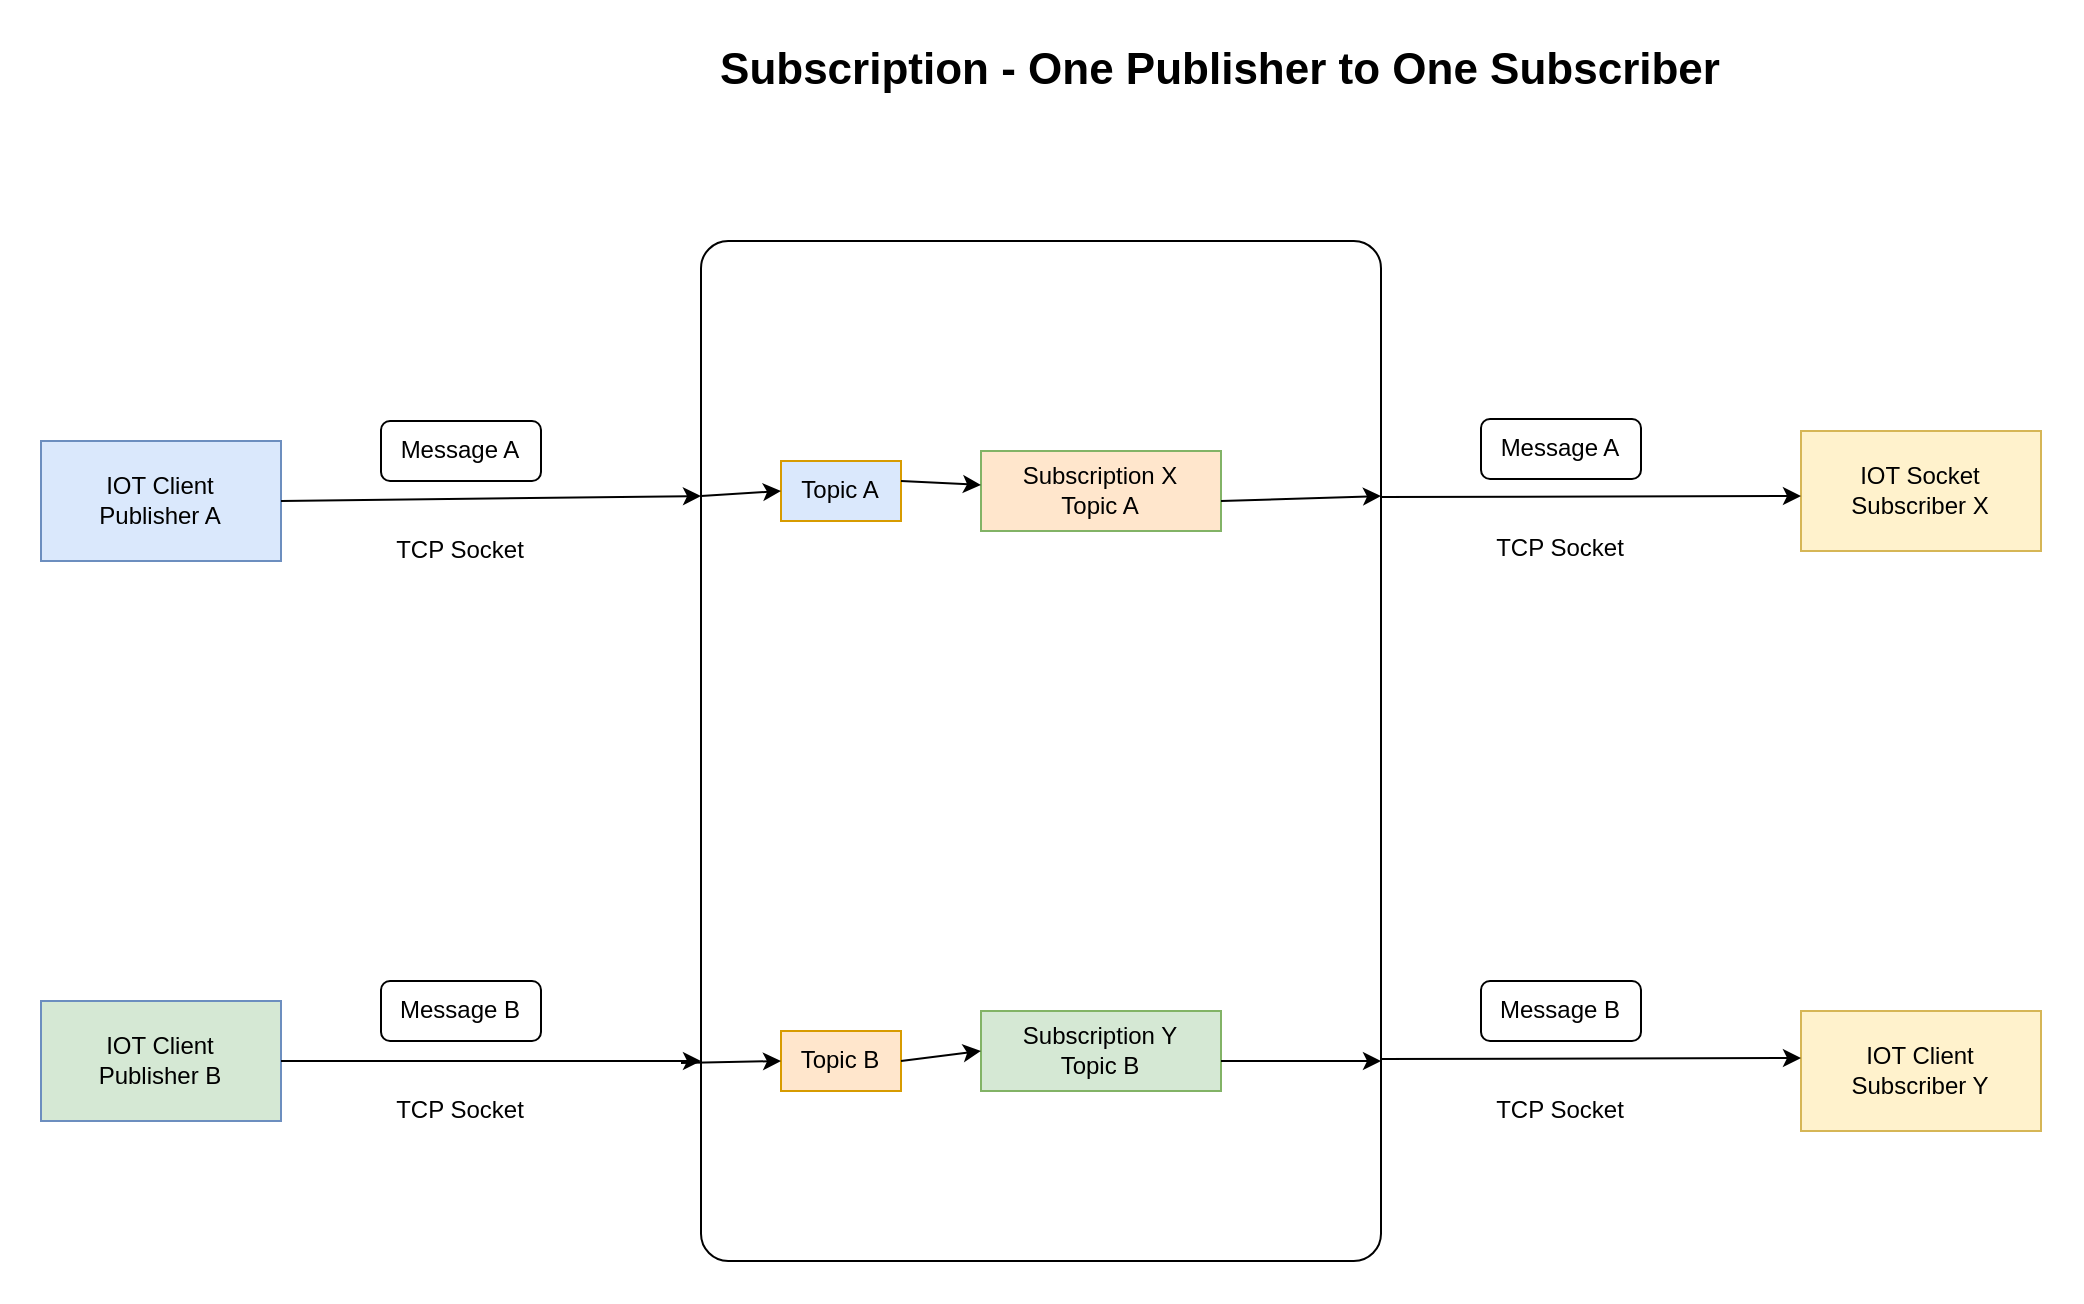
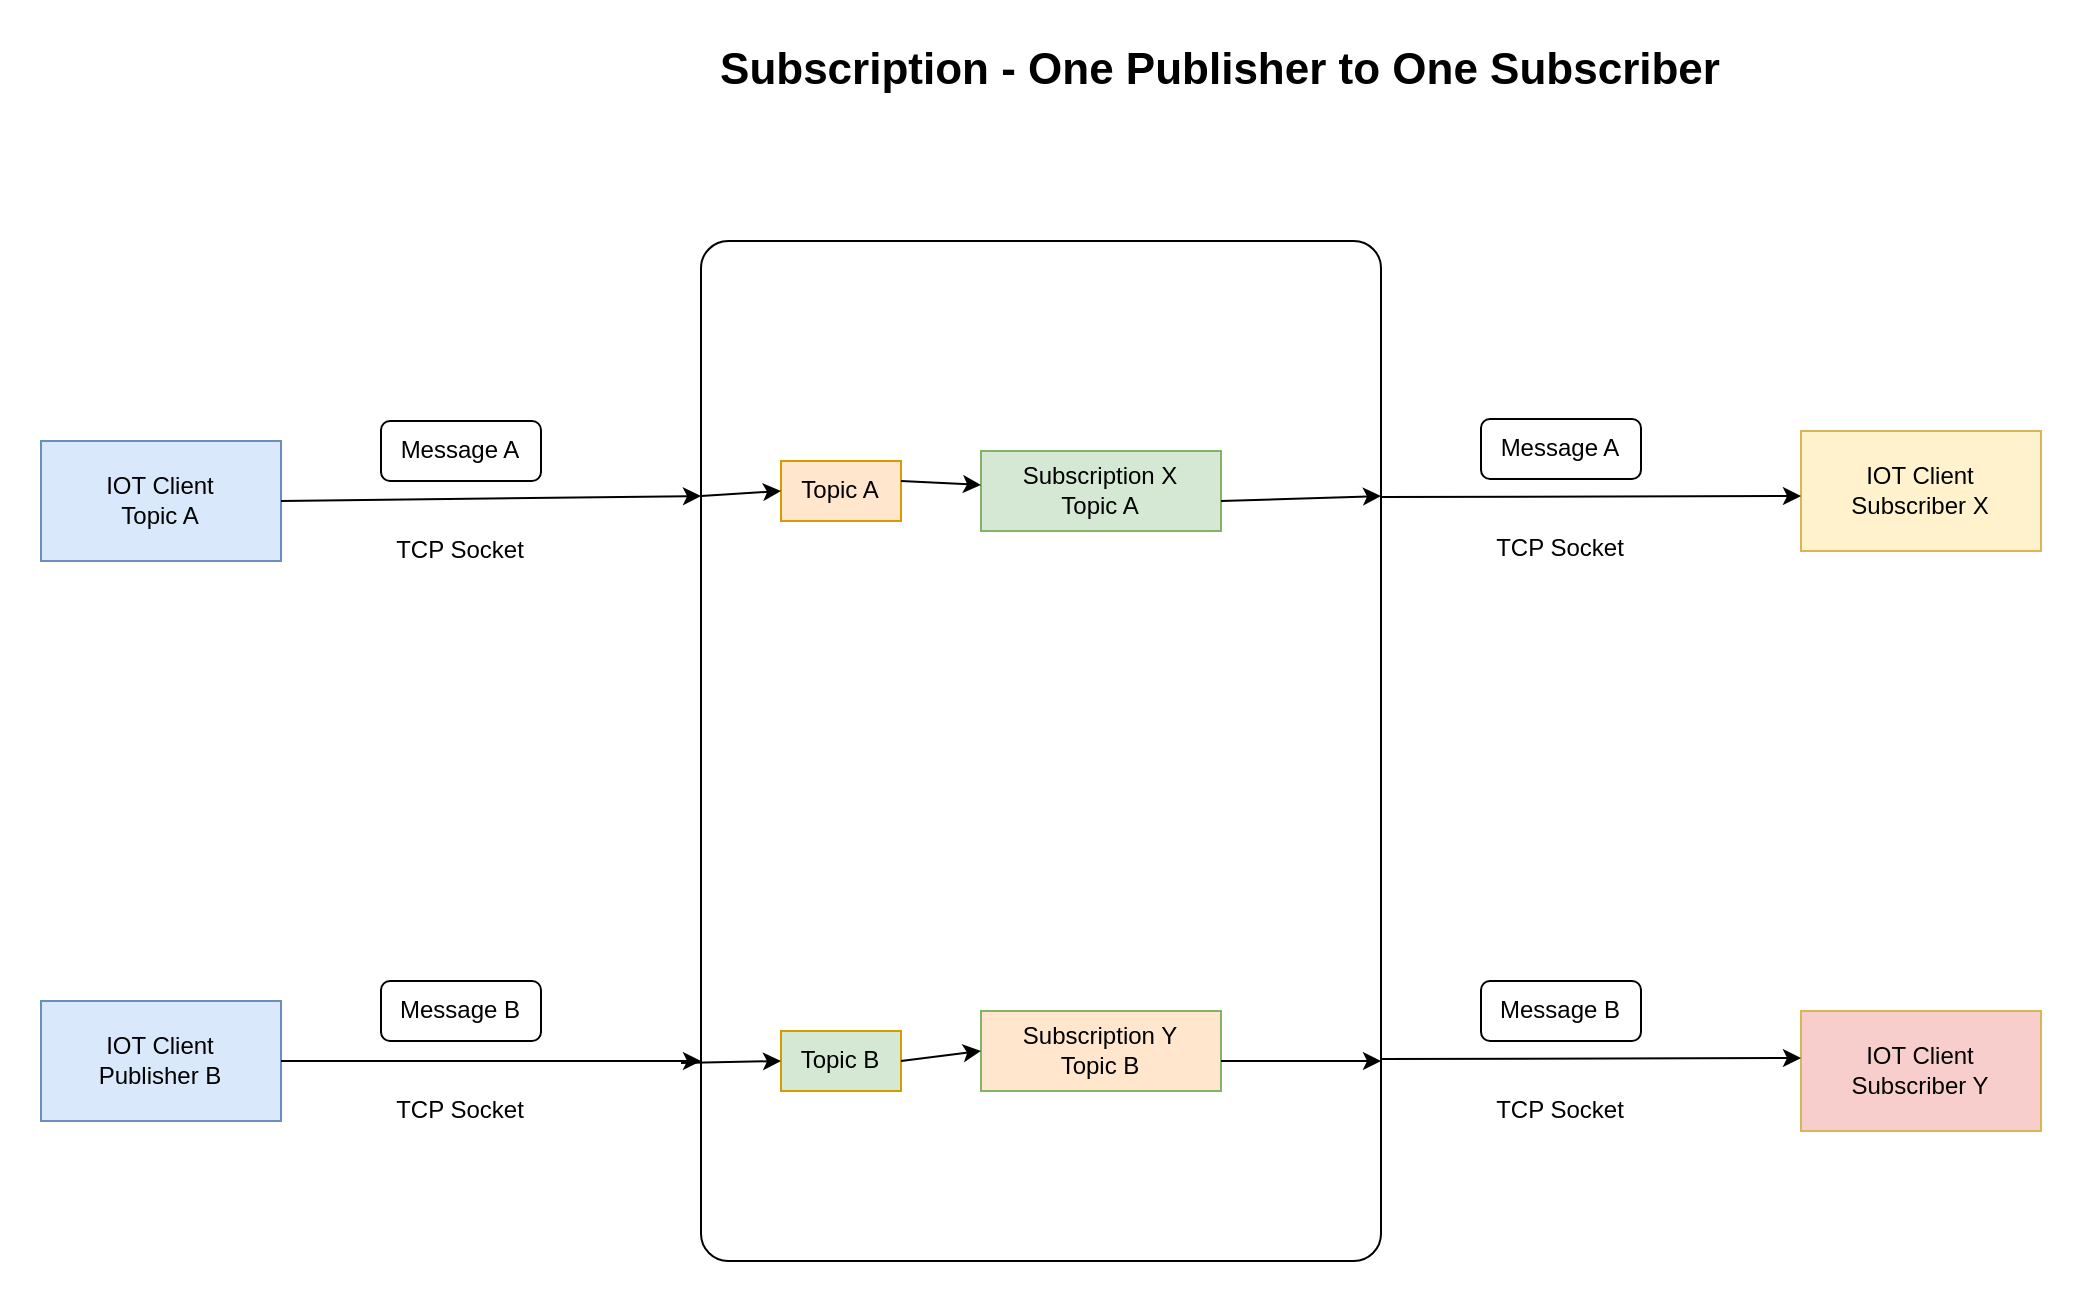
node "Topic A": fillcolor #dae8fc -> #ffe6cc
node "Subscription X Topic A": fillcolor #ffe6cc -> #d5e8d4
node "IOT Socket Subscriber X": label "IOT Socket Subscriber X" -> "IOT Client Subscriber X"
node "IOT Client Publisher A": label "IOT Client Publisher A" -> "IOT Client Topic A"
node "Subscription Y Topic B": fillcolor #d5e8d4 -> #ffe6cc
node "IOT Client Publisher B": fillcolor #d5e8d4 -> #dae8fc
node "Topic B": fillcolor #ffe6cc -> #d5e8d4
node "IOT Client Subscriber Y": fillcolor #fff2cc -> #f8cecc
